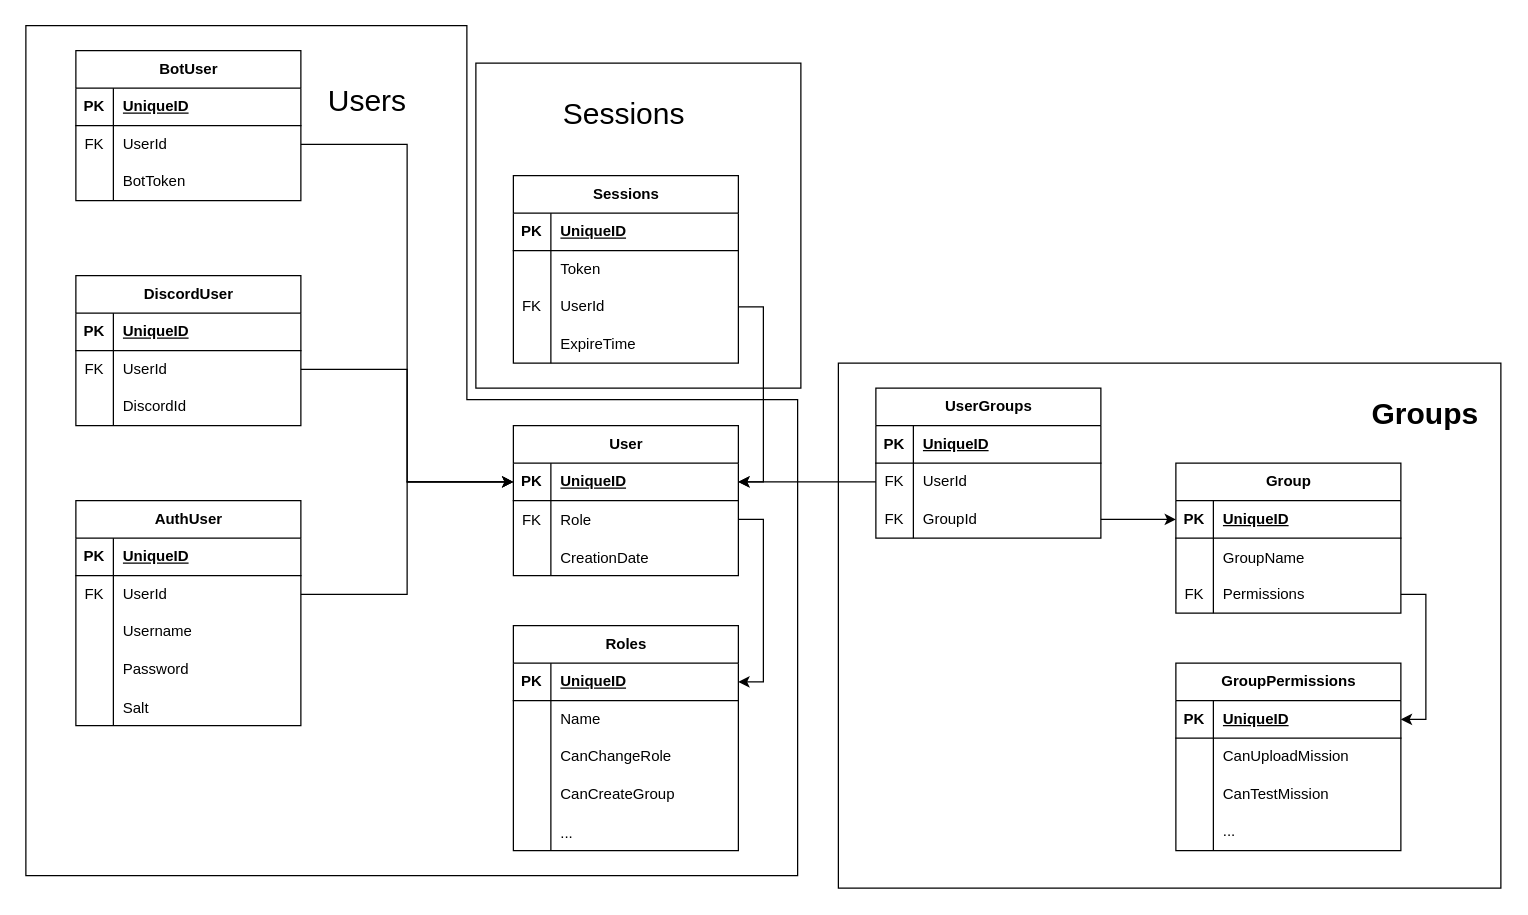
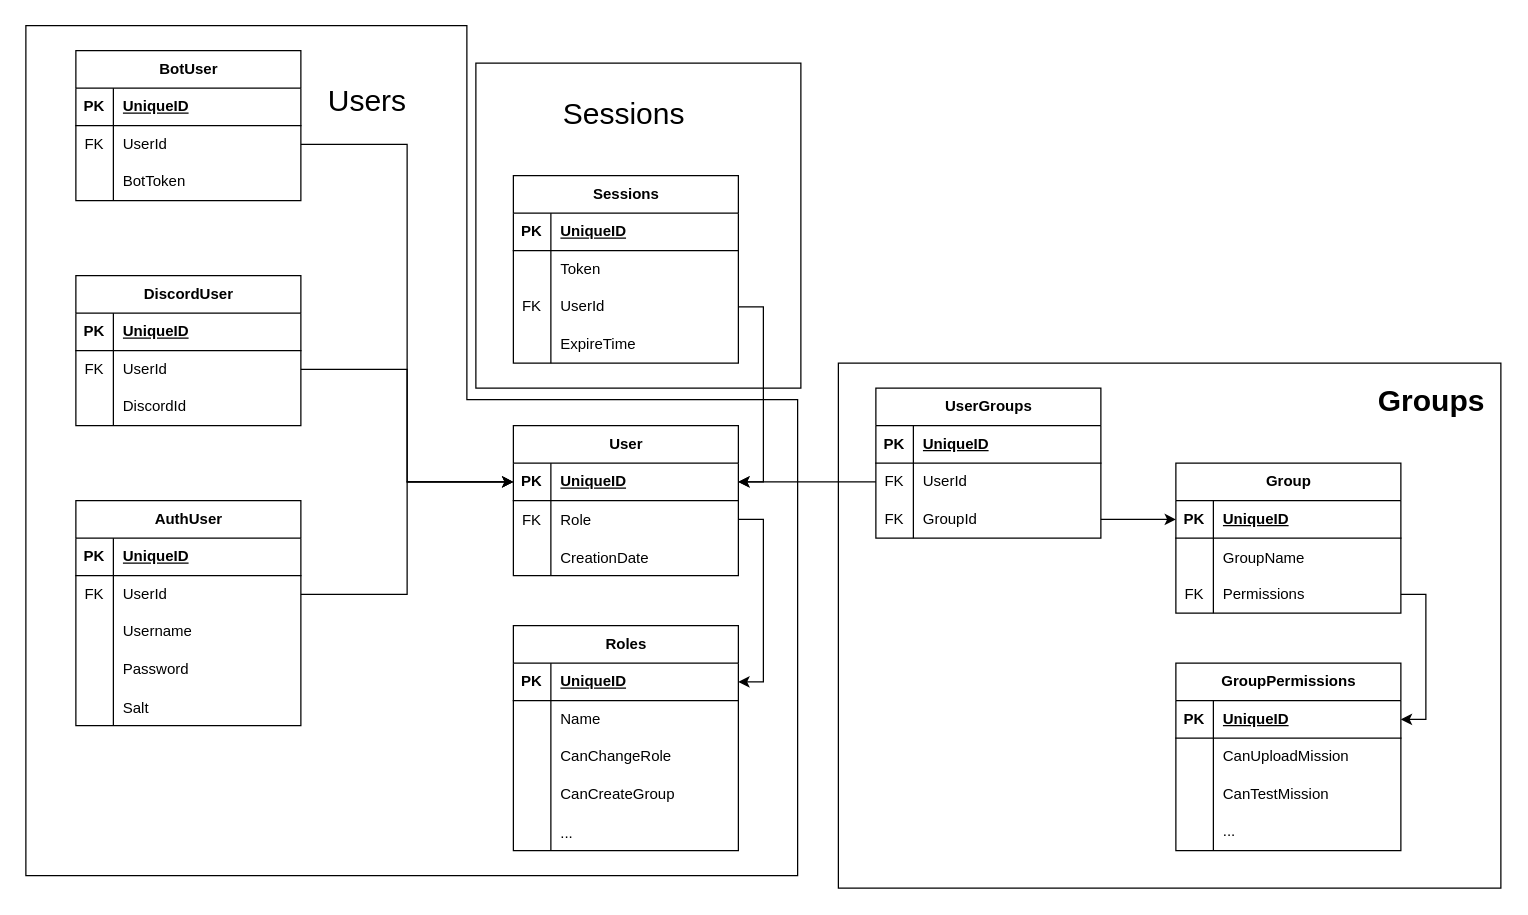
node "Groups": moved (1426, 419) -> (1432, 407)
